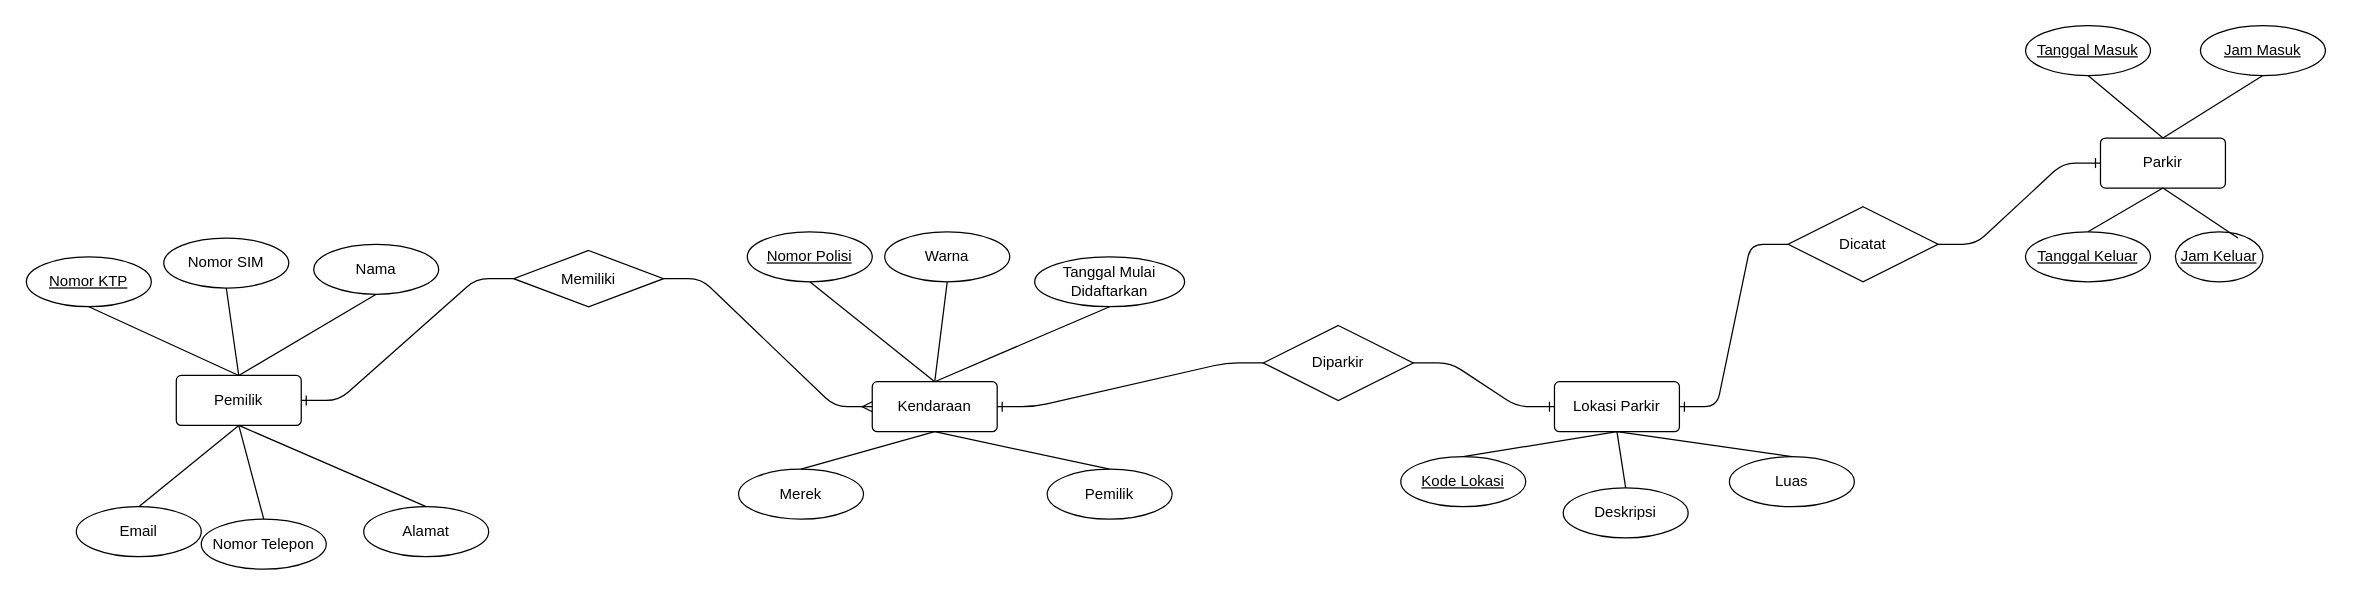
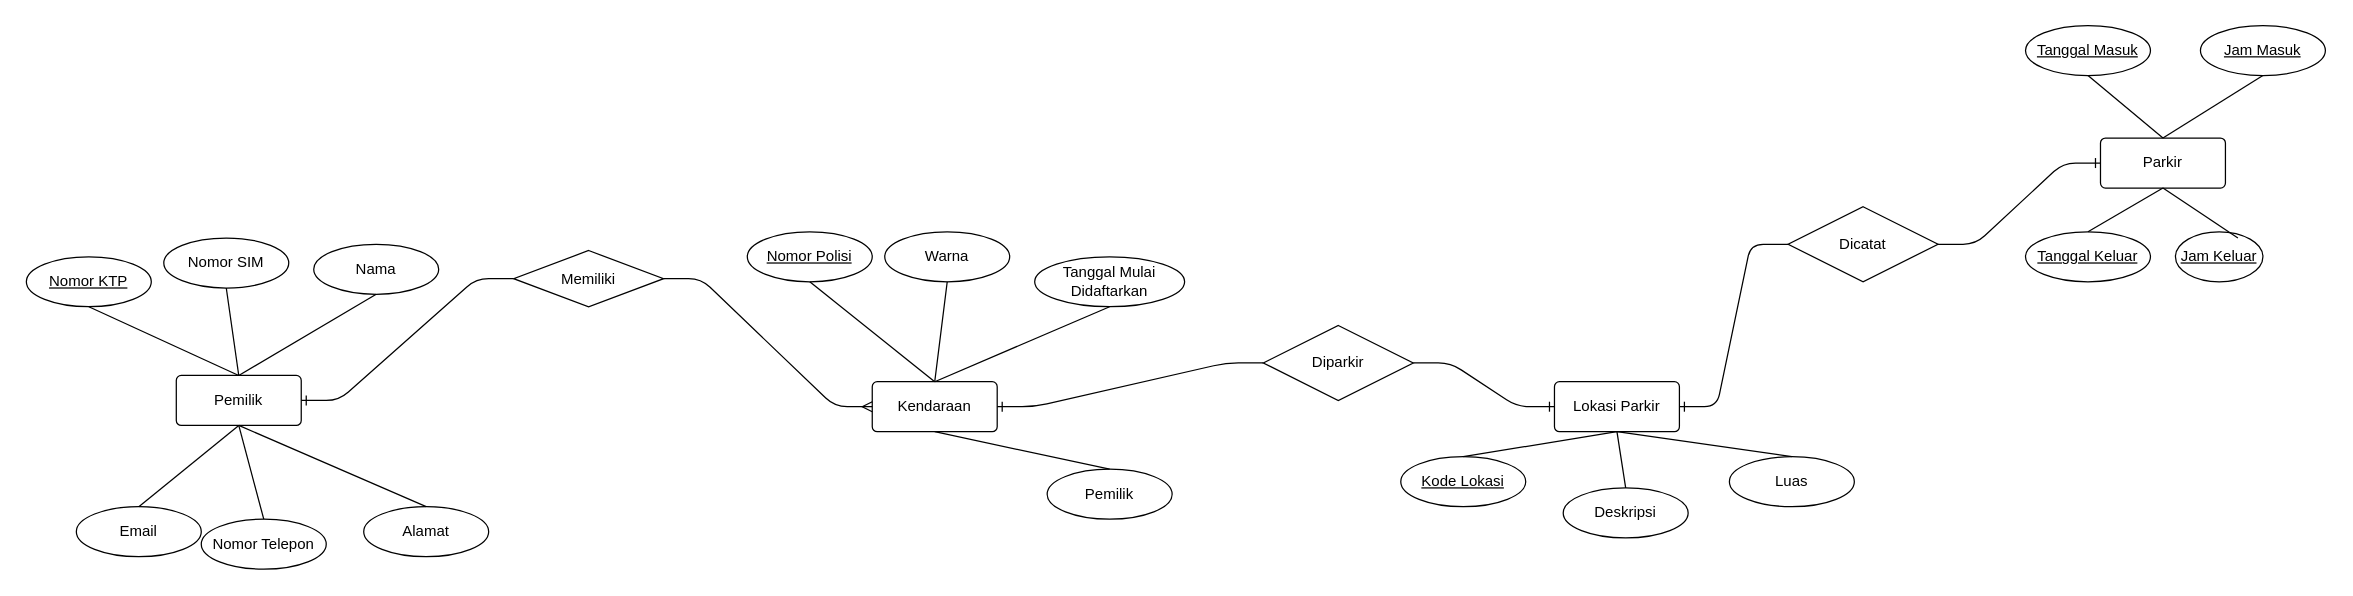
edge "Kendaraan" -- "Merek": removed
node "Merek": removed
